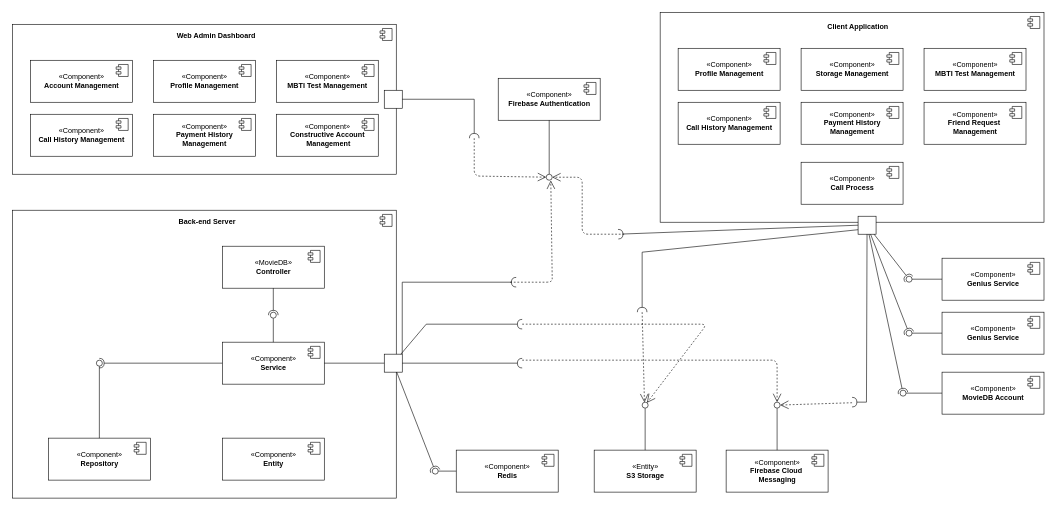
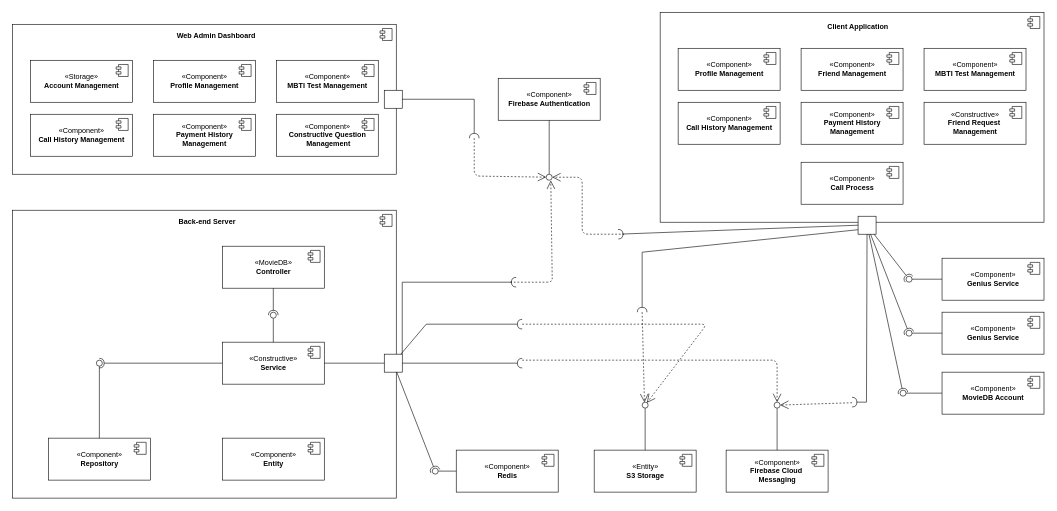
node "«Component» Storage Management": label "«Component» Storage Management" -> "«Component» Friend Management"
node "«Component» Account Management": label "«Component» Account Management" -> "«Storage» Account Management"
node "«Component» Friend Request Management": label "«Component» Friend Request Management" -> "«Constructive» Friend Request Management"
node "«Component» Constructive Account Management": label "«Component» Constructive Account Management" -> "«Component» Constructive Question Management"
node "«Component» Service": label "«Component» Service" -> "«Constructive» Service"
